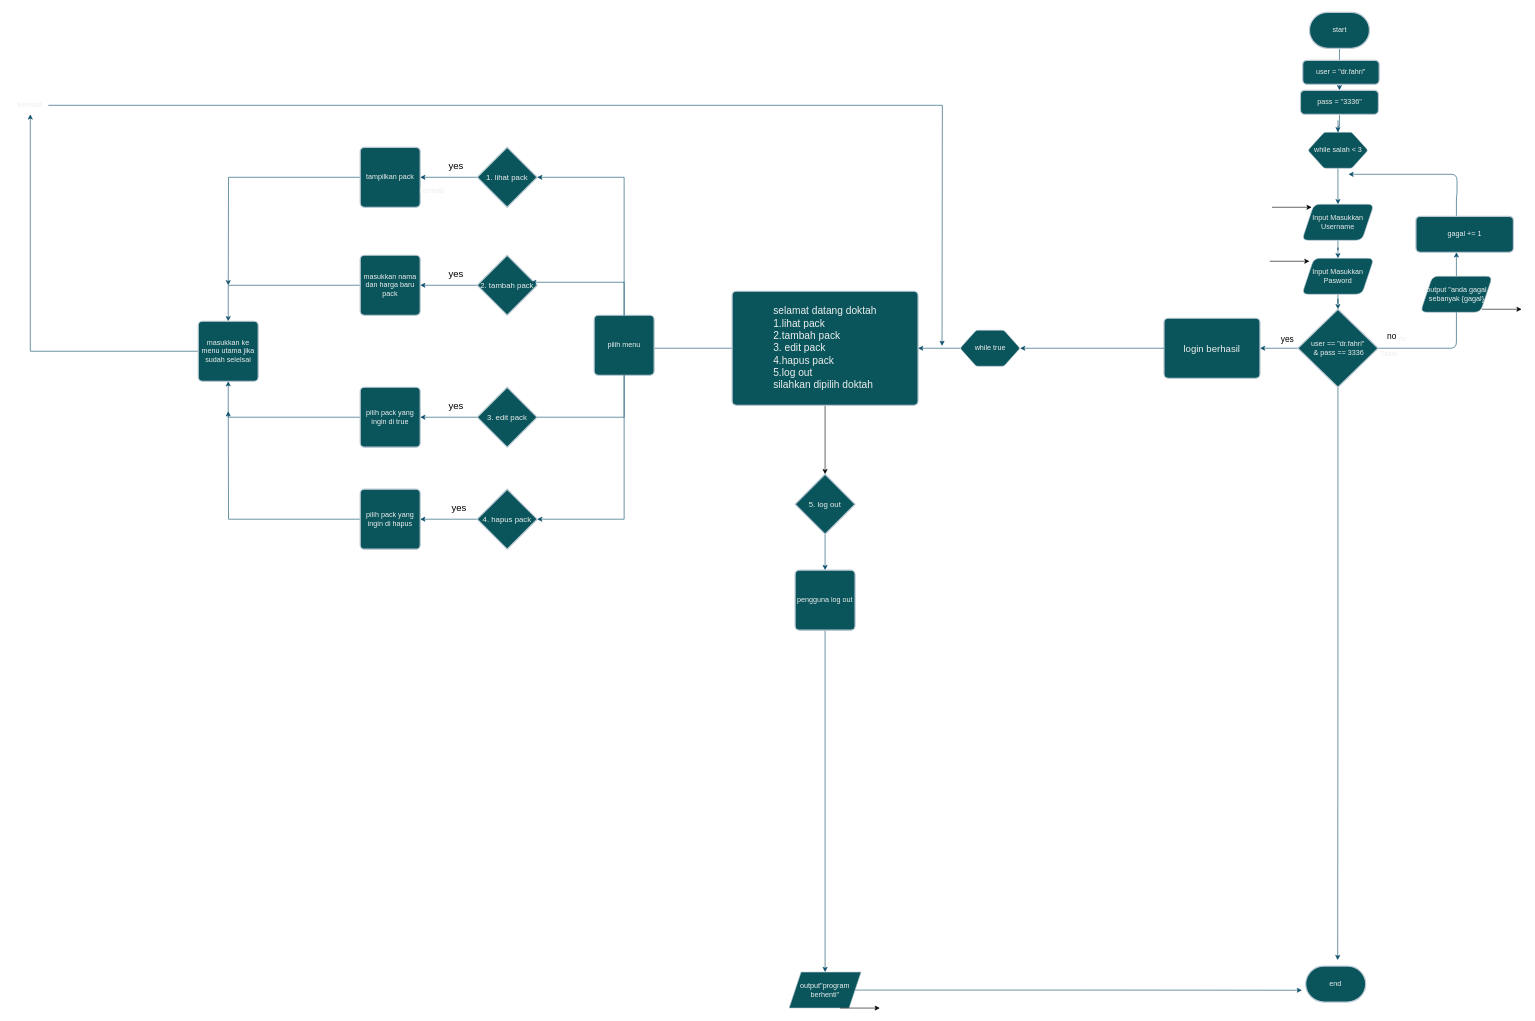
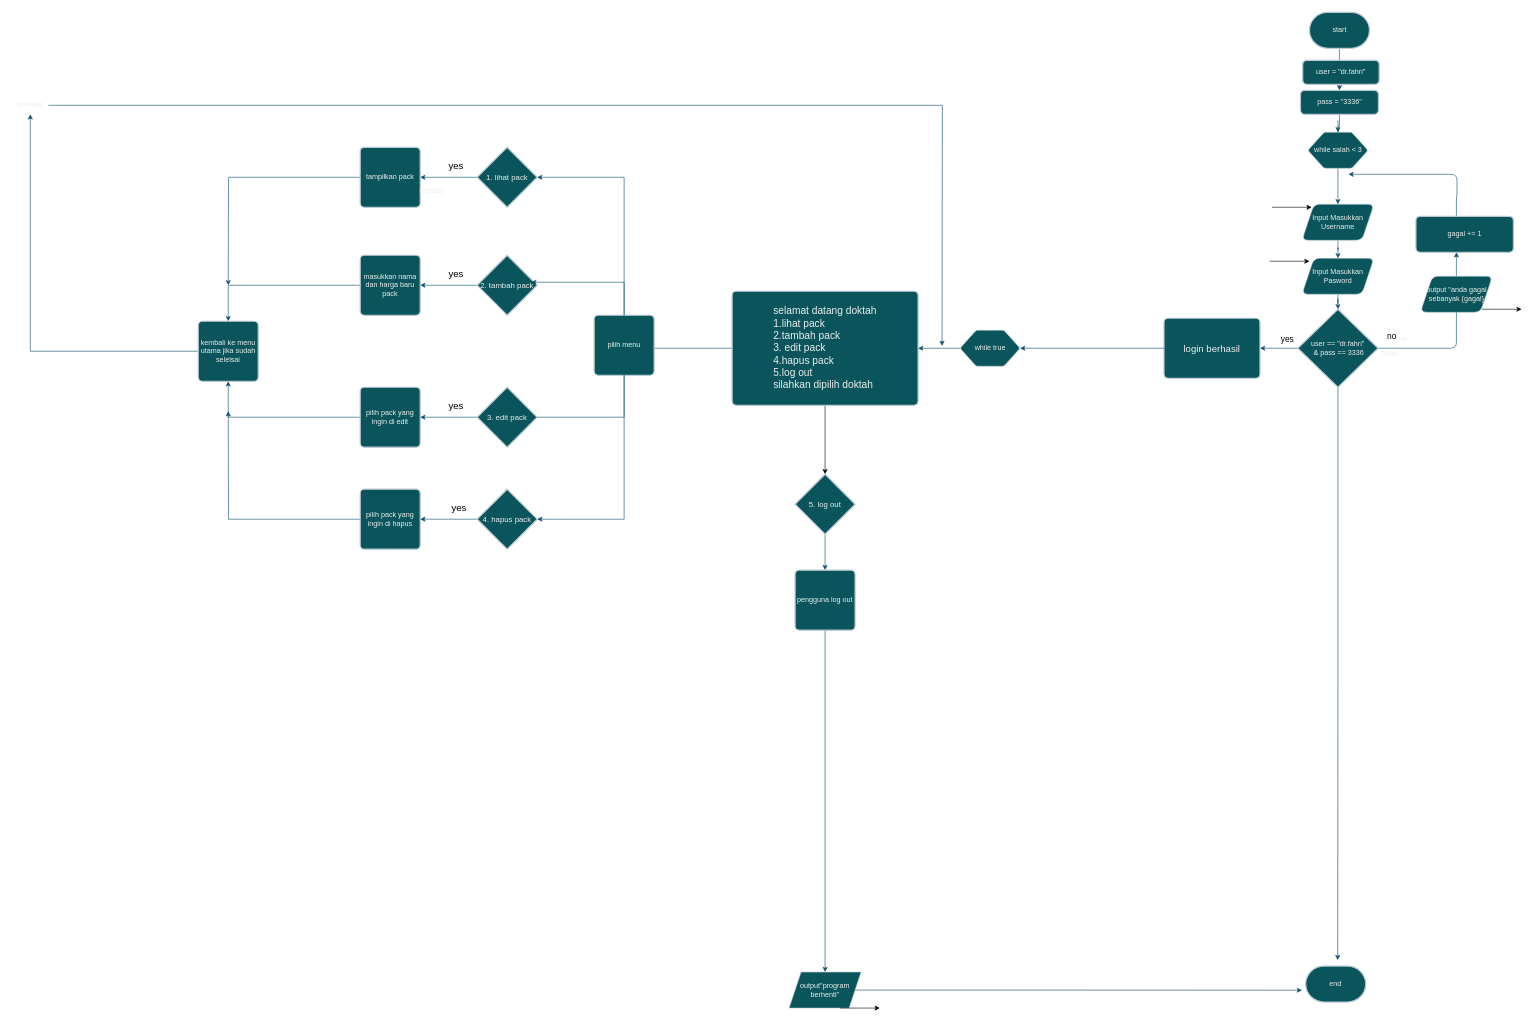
node "masukkan ke menu utama jika sudah selelsai": label "masukkan ke menu utama jika sudah selelsai" -> "kembali ke menu utama jika sudah selelsai"
node "pilih pack yang ingin di true": label "pilih pack yang ingin di true" -> "pilih pack yang ingin di edit"
